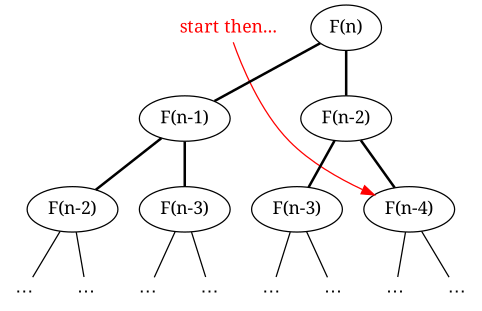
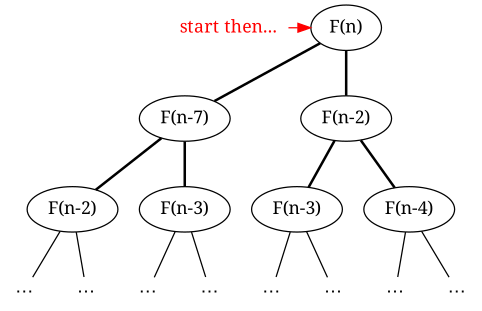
node "F(n-1)": label "F(n-1)" -> "F(n-7)"
edge "start then..." -- "F(n-4)": now "start then..." -- "F(n)"
